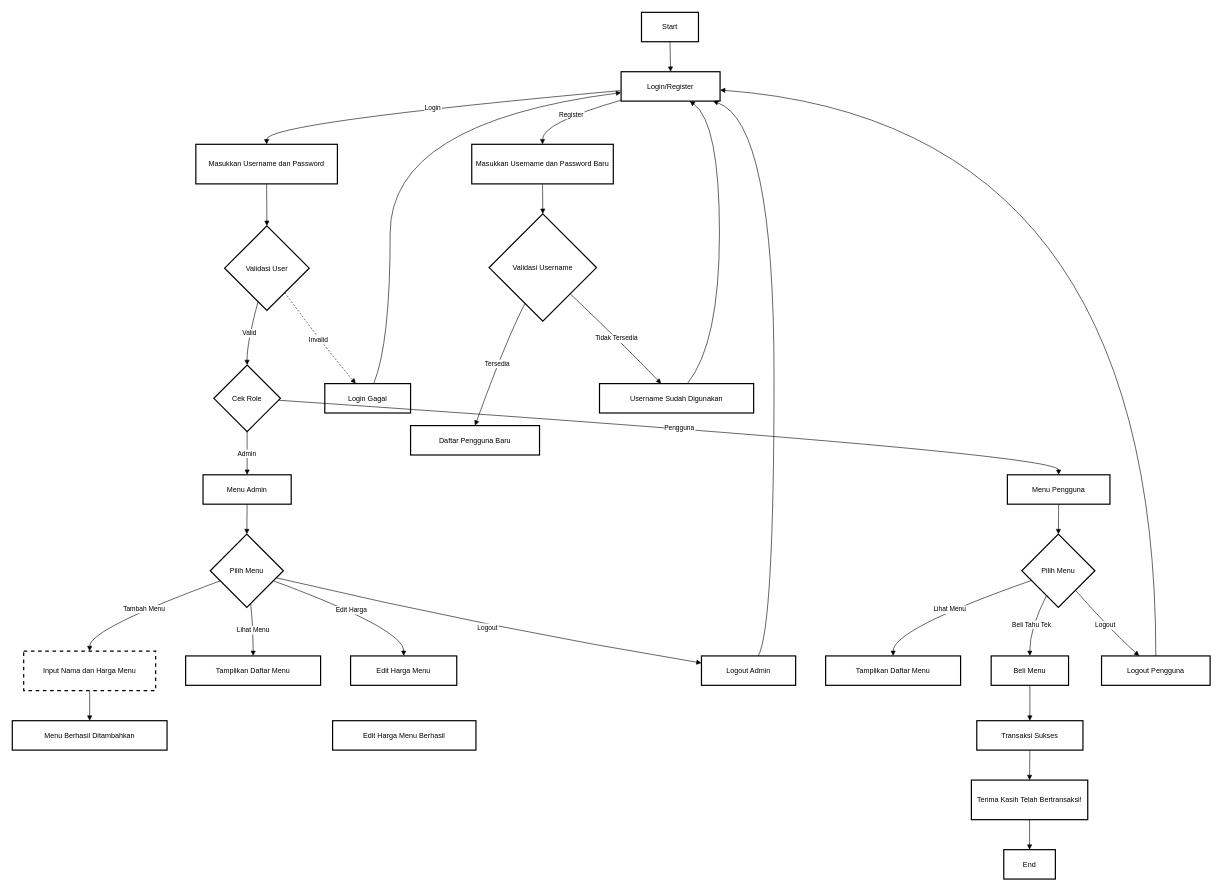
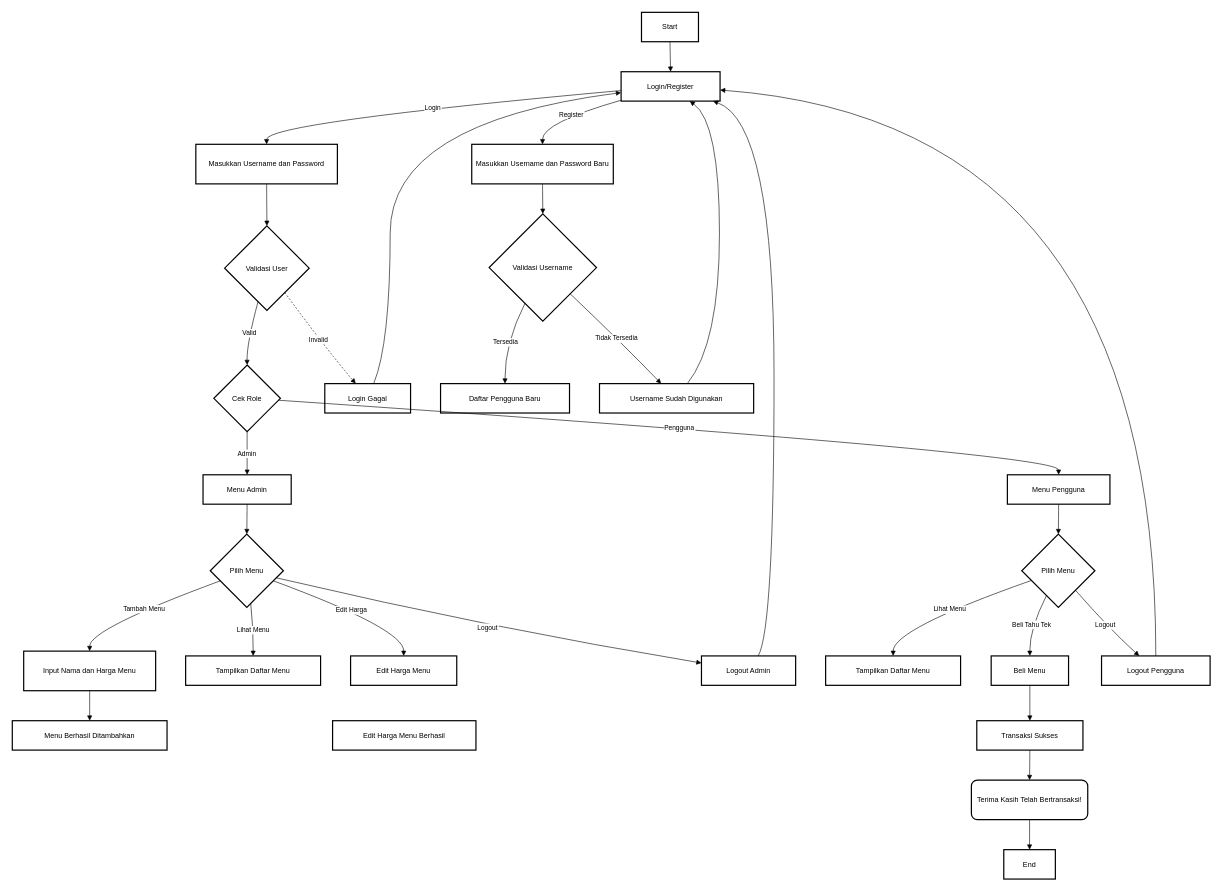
node "Daftar Pengguna Baru": moved (475, 440) -> (505, 398)
node "Input Nama dan Harga Menu": style dashed -> solid
node "Terima Kasih Telah Bertransaksi!": shape rectangle -> rounded rectangle
